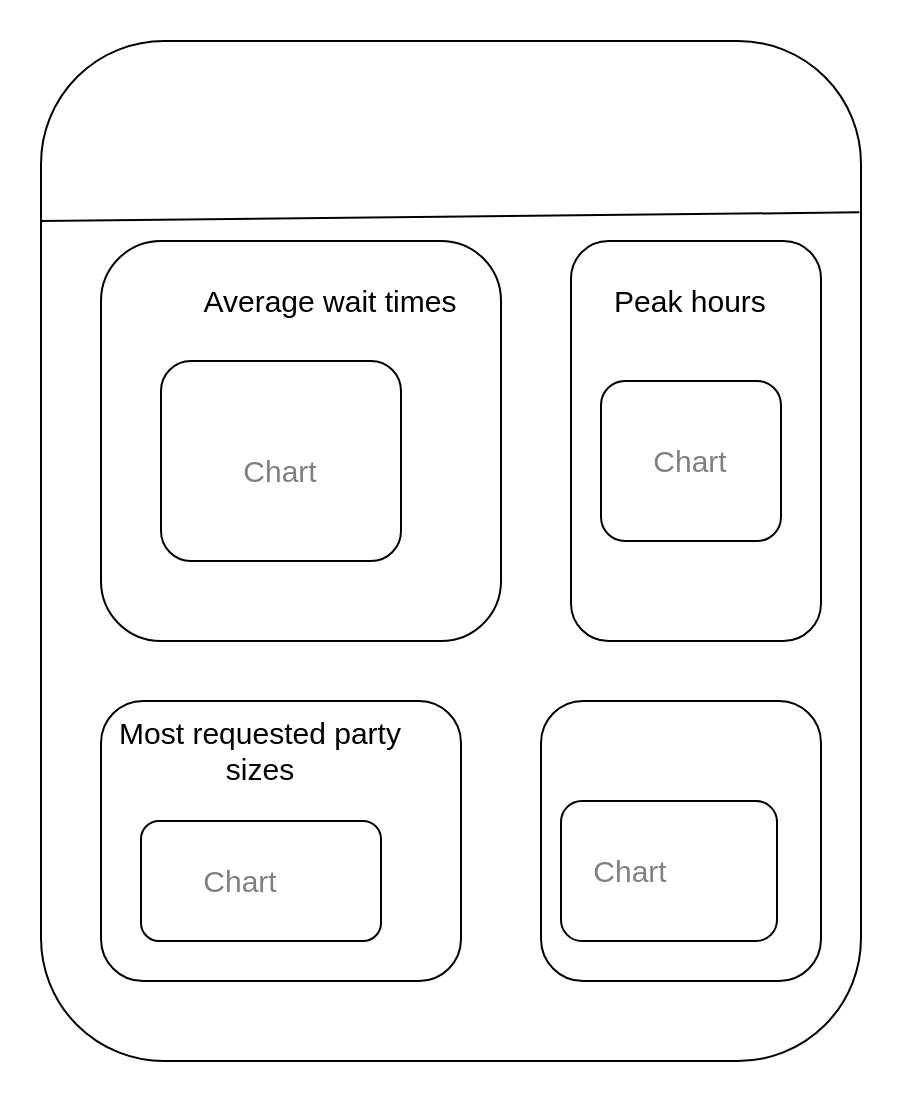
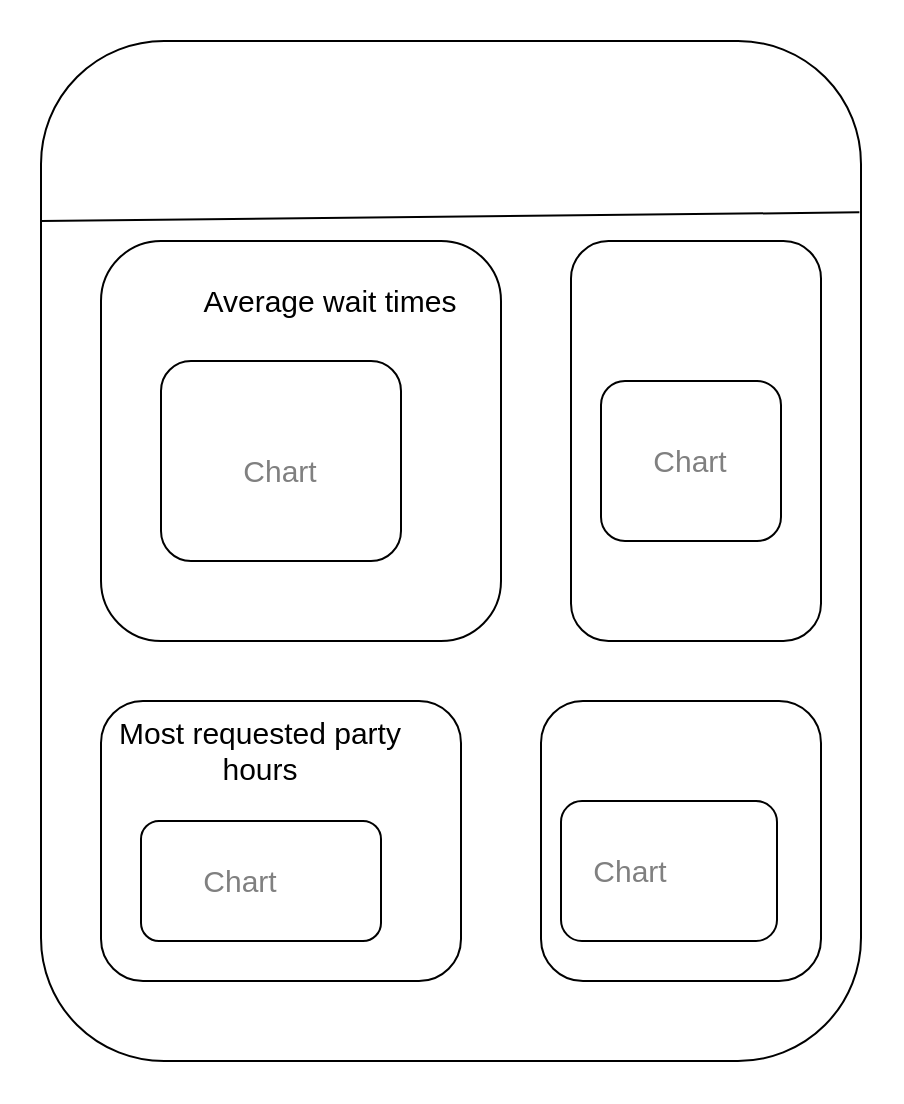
node "Peak hours": removed
node "Most requested party sizes": label "Most requested party sizes" -> "Most requested party hours"
